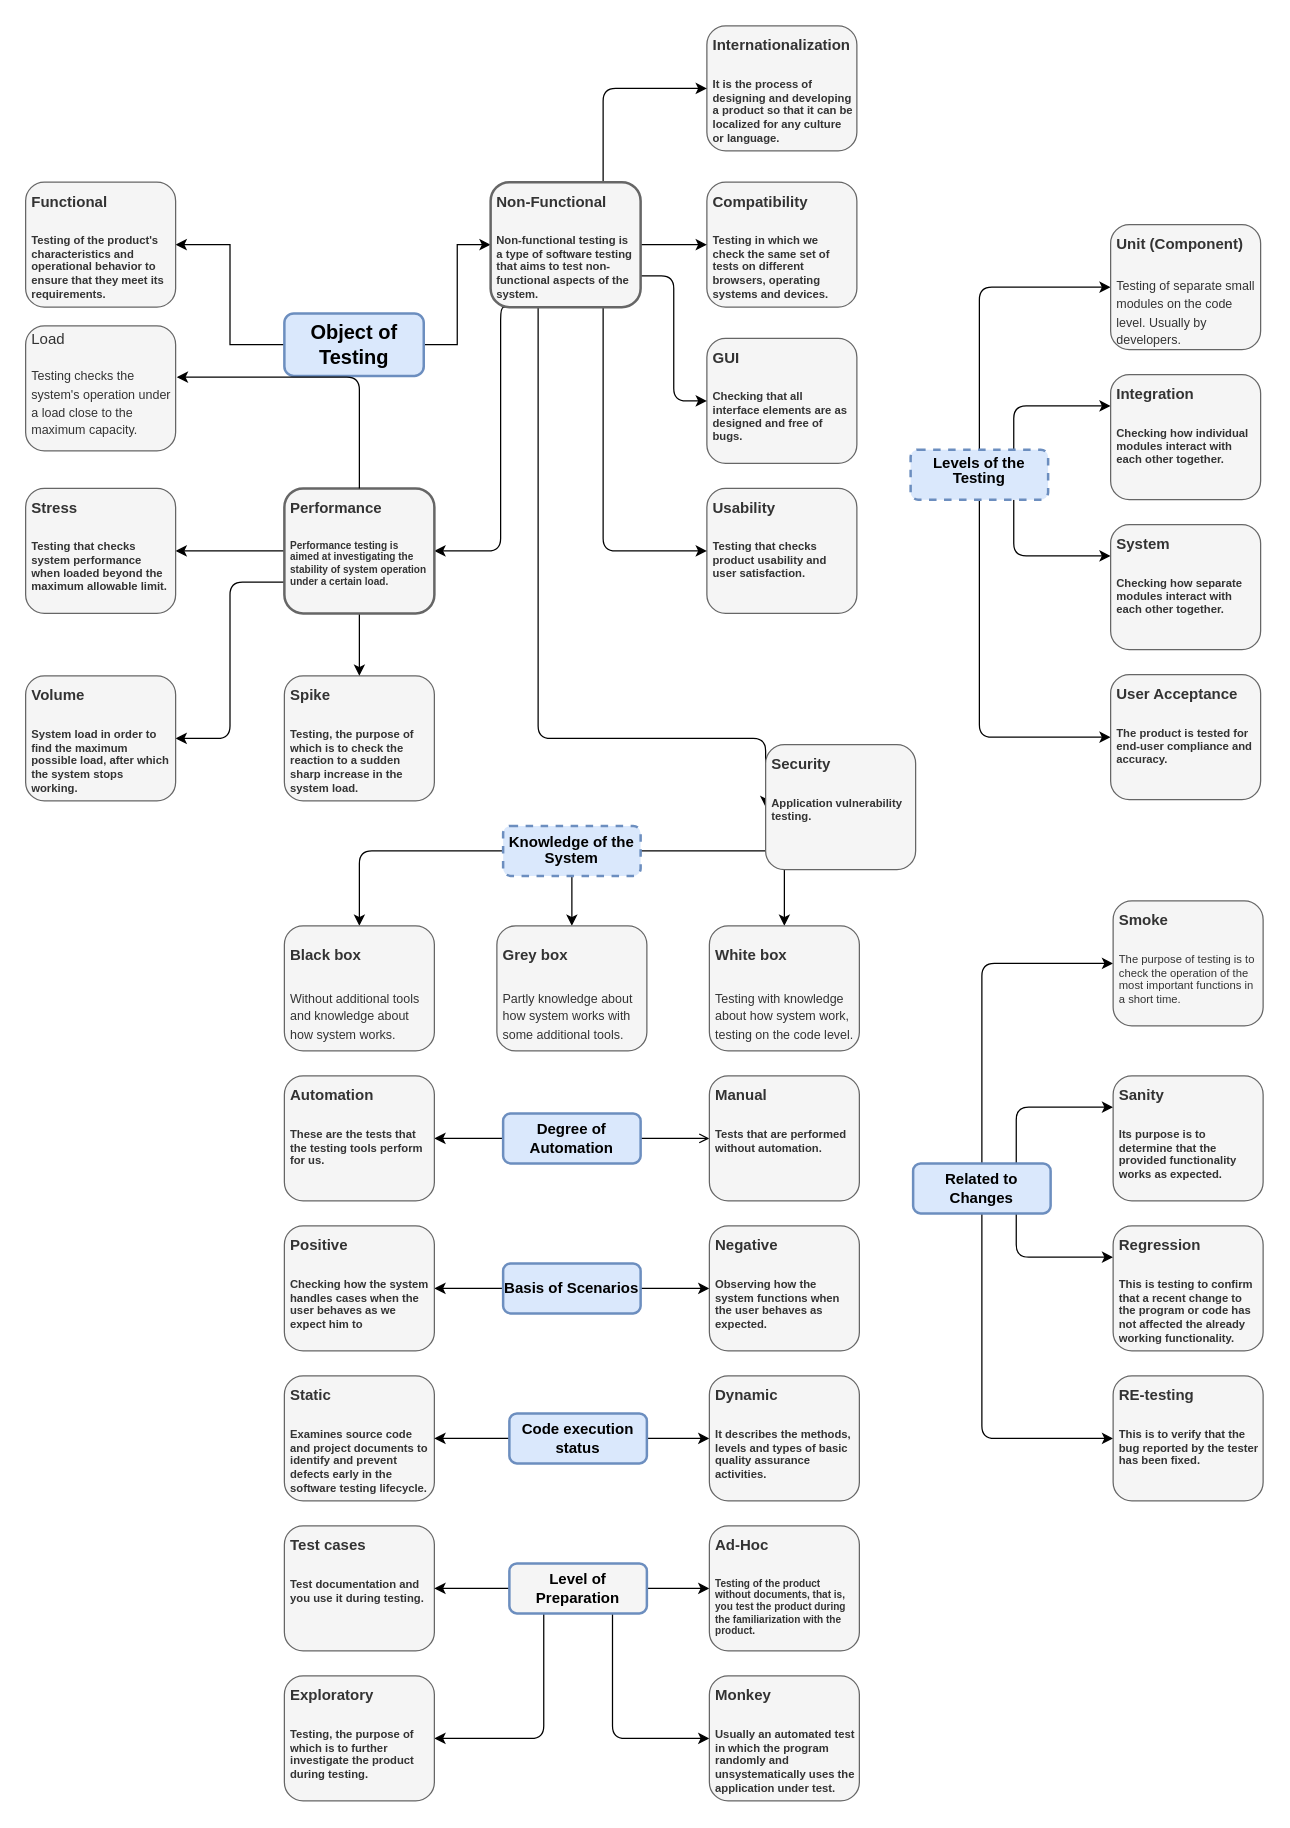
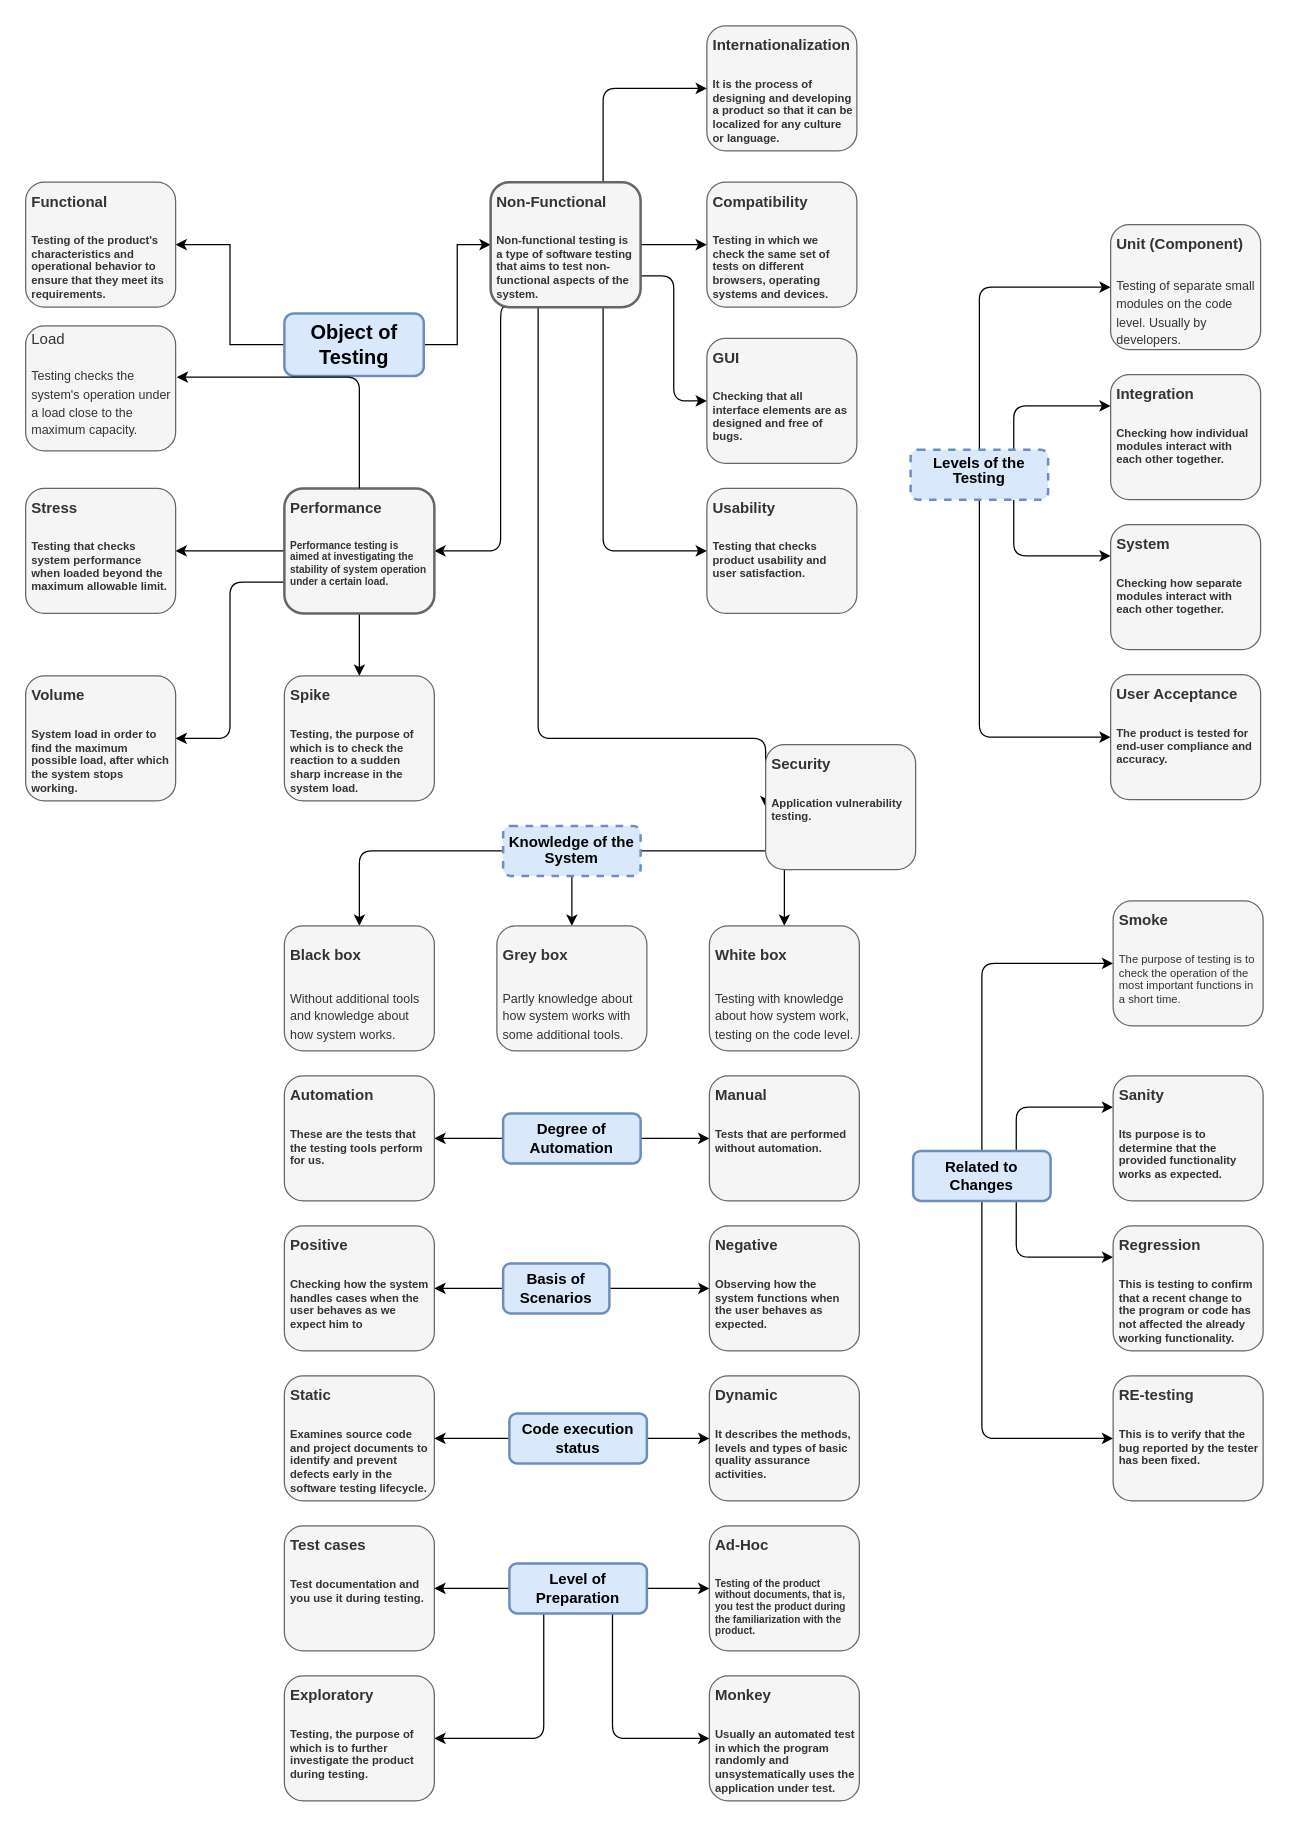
edge "Degree of Automation" -> "ManualTests that are performed without automation.": arrowhead open -> classic
node "Related to Changes": moved (982, 1188) -> (982, 1176)
node "Basis of Scenarios": size 138x50 -> 106x50
node "Level of Preparation": fillcolor #f5f5f5 -> #dae8fc
